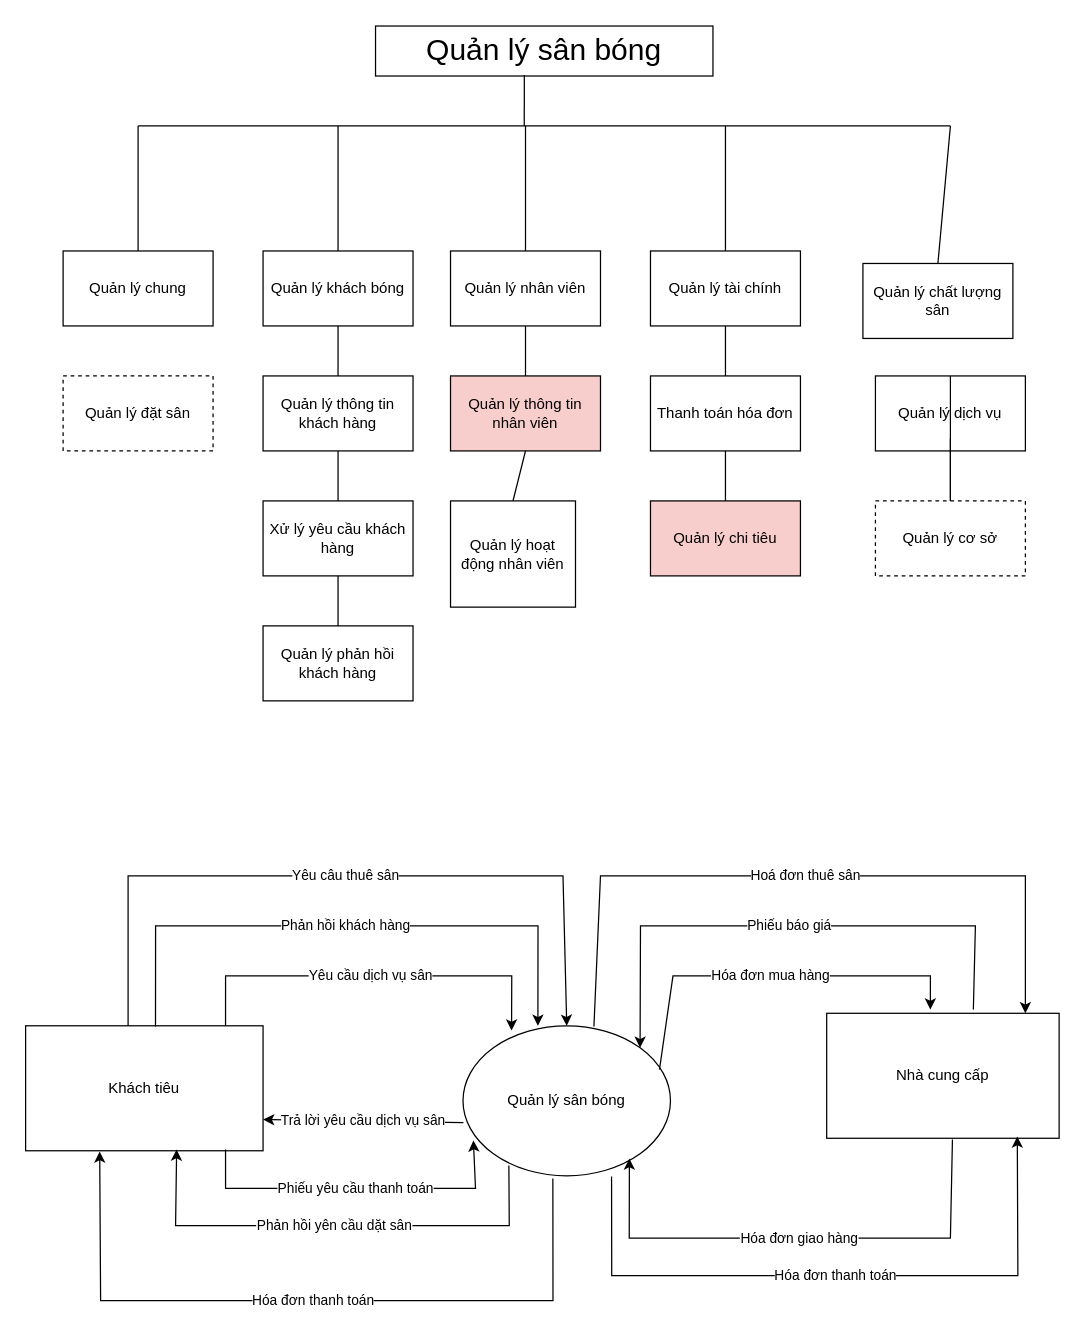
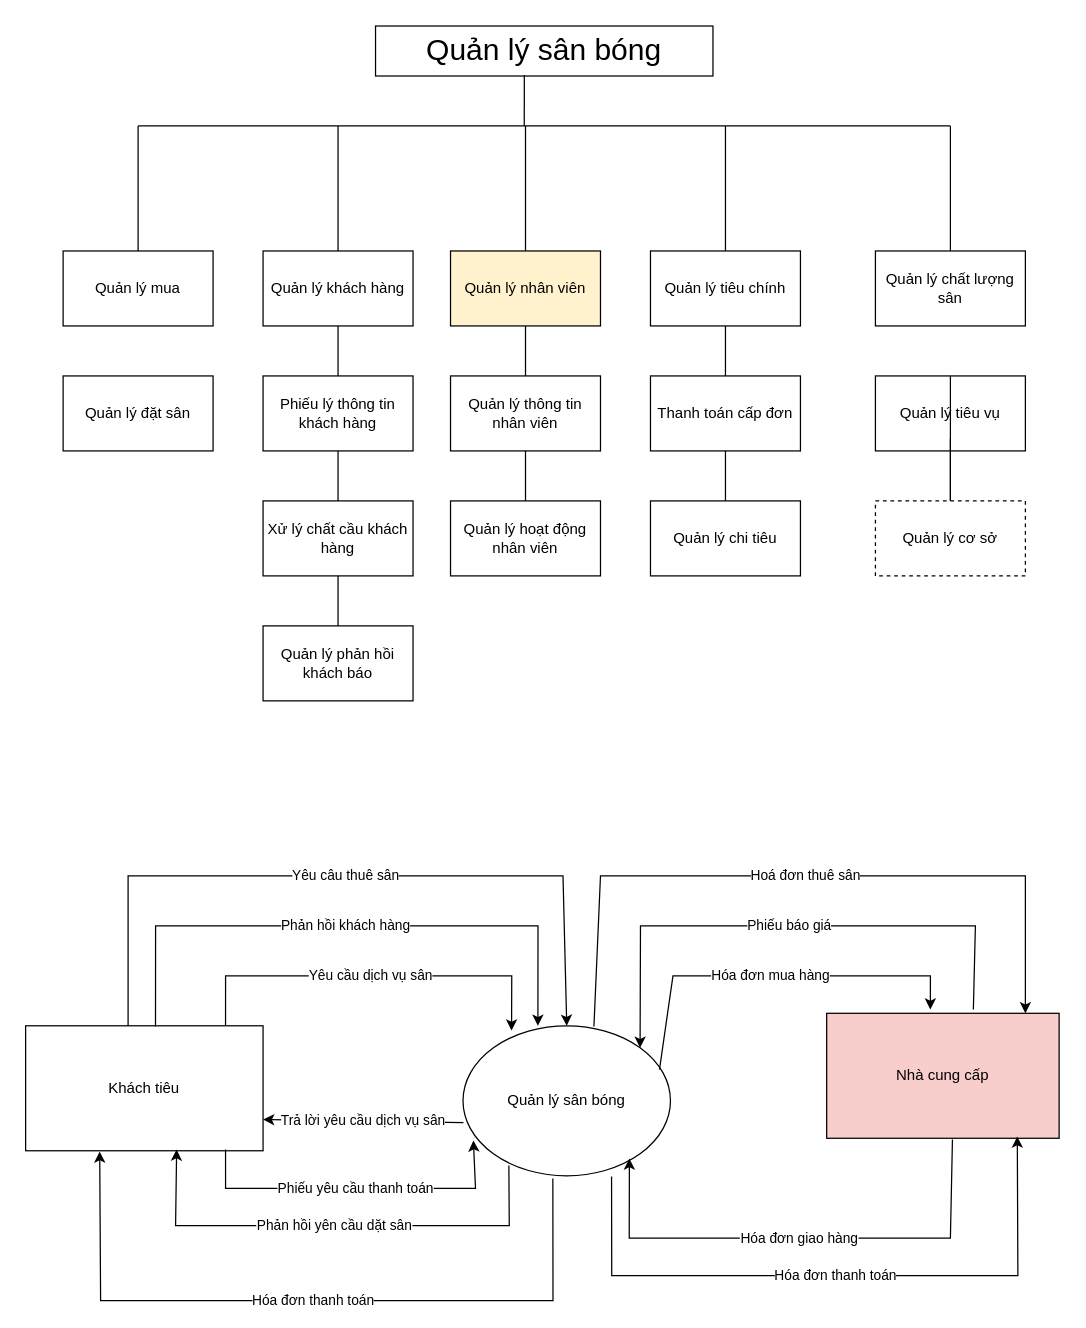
node "Quản lý chung": label "Quản lý chung" -> "Quản lý mua"
node "Quản lý khách bóng": label "Quản lý khách bóng" -> "Quản lý khách hàng"
node "Quản lý nhân viên": fillcolor #ffffff -> #fff2cc
node "Quản lý tài chính": label "Quản lý tài chính" -> "Quản lý tiêu chính"
node "Quản lý chất lượng sân": moved (938, 301) -> (951, 288)
node "Quản lý đặt sân": style dashed -> solid
node "Quản lý thông tin khách hàng": label "Quản lý thông tin khách hàng" -> "Phiếu lý thông tin khách hàng"
node "Quản lý thông tin nhân viên": fillcolor #f8cecc -> #ffffff
node "Thanh toán hóa đơn": label "Thanh toán hóa đơn" -> "Thanh toán cấp đơn"
node "Quản lý dịch vụ": label "Quản lý dịch vụ" -> "Quản lý tiêu vụ"
node "Xử lý yêu cầu khách hàng": label "Xử lý yêu cầu khách hàng" -> "Xử lý chất cầu khách hàng"
node "Quản lý chi tiêu": fillcolor #f8cecc -> #ffffff
node "Quản lý hoạt động nhân viên": size 125x106 -> 150x75
node "Quản lý phản hồi khách hàng": label "Quản lý phản hồi khách hàng" -> "Quản lý phản hồi khách báo"
node "Nhà cung cấp": fillcolor #ffffff -> #f8cecc
